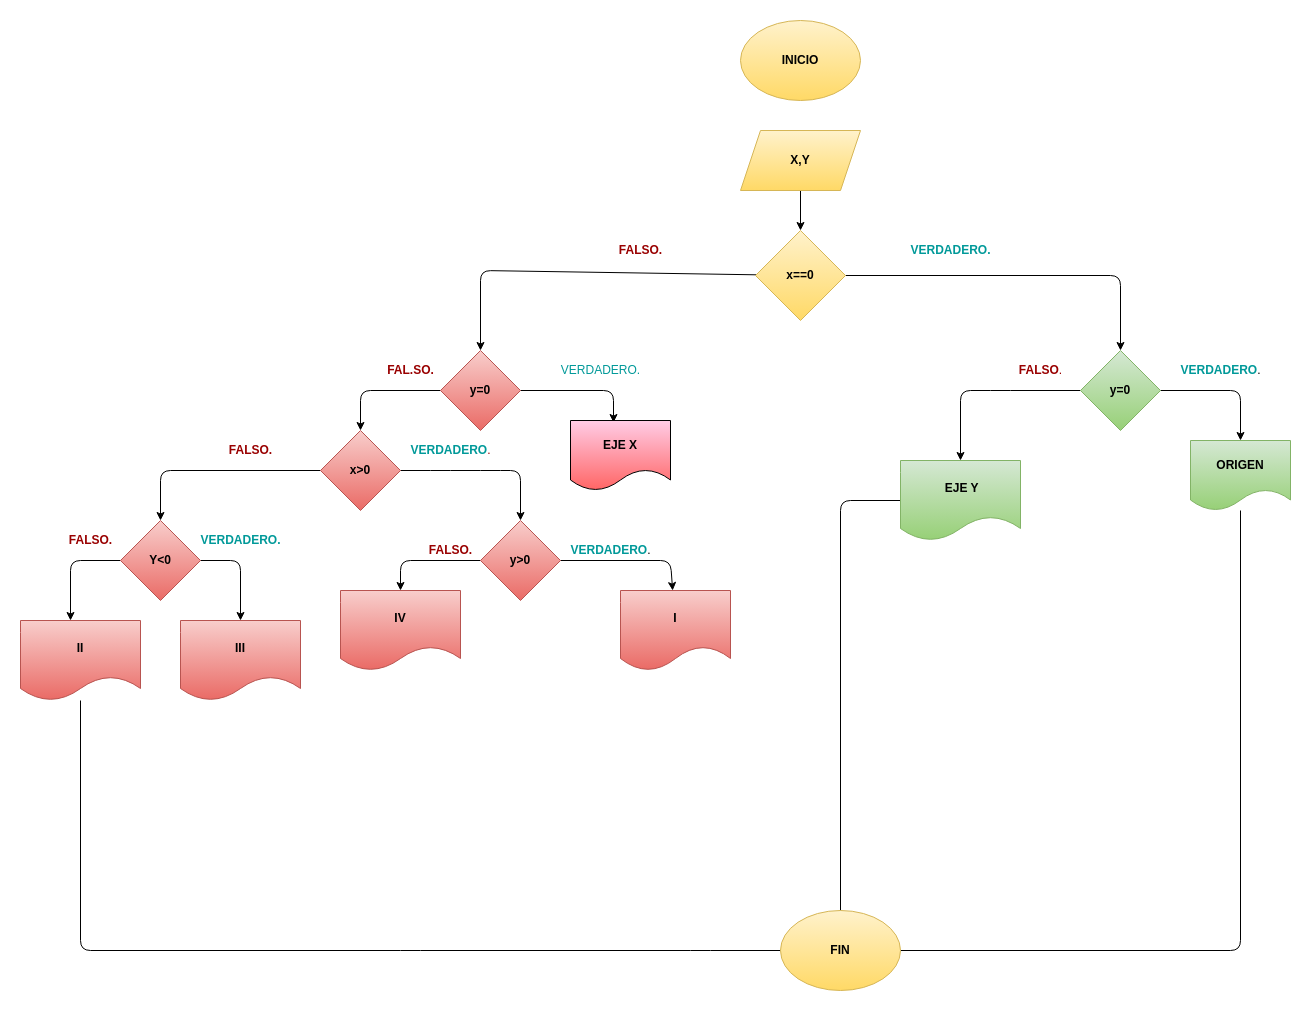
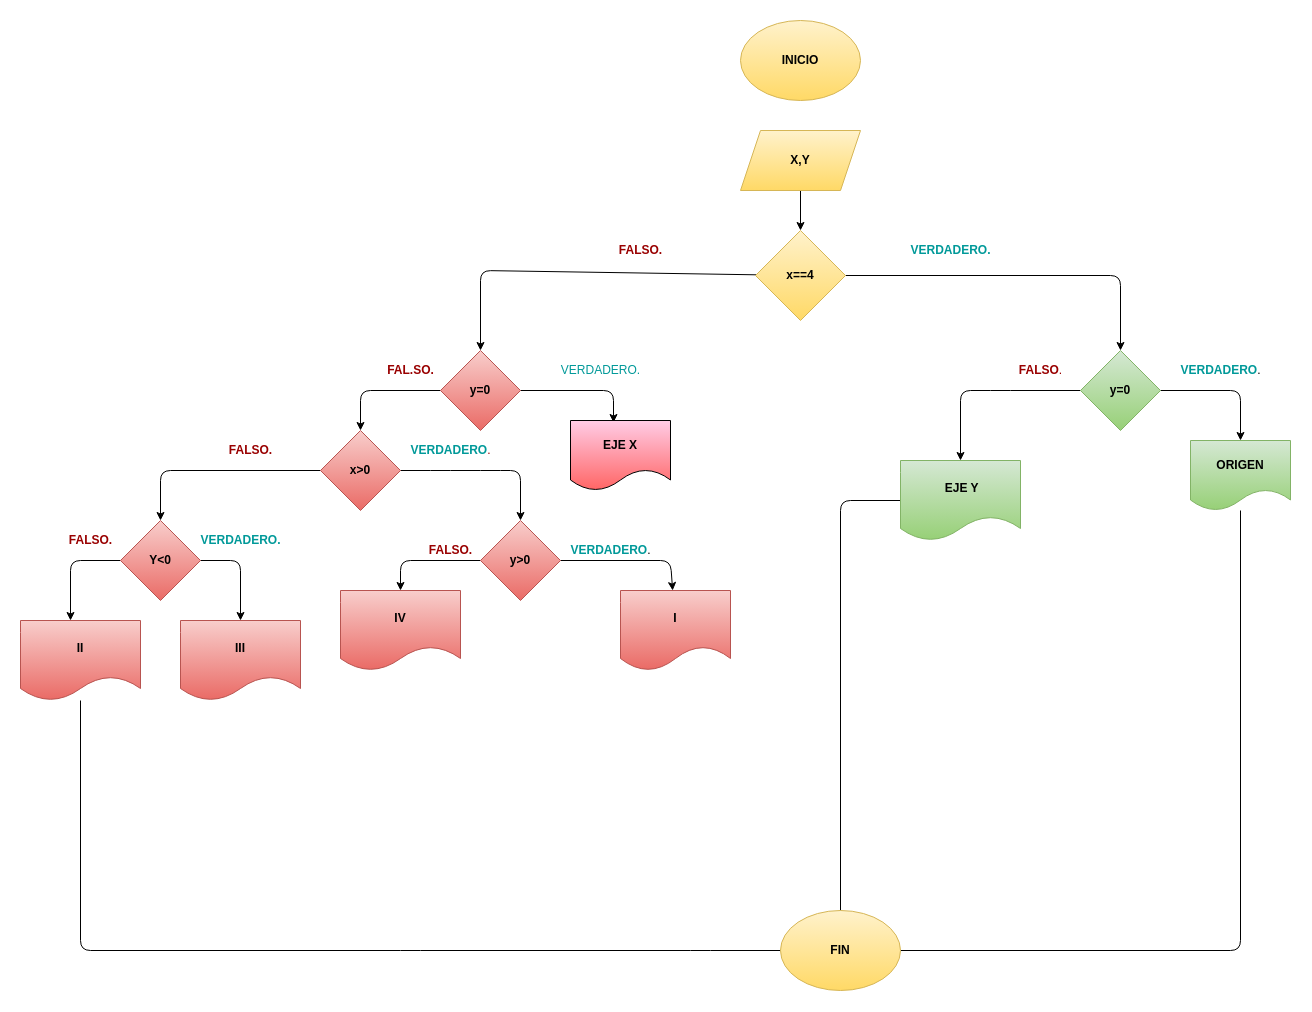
node "x==0": label "x==0" -> "x==4"
